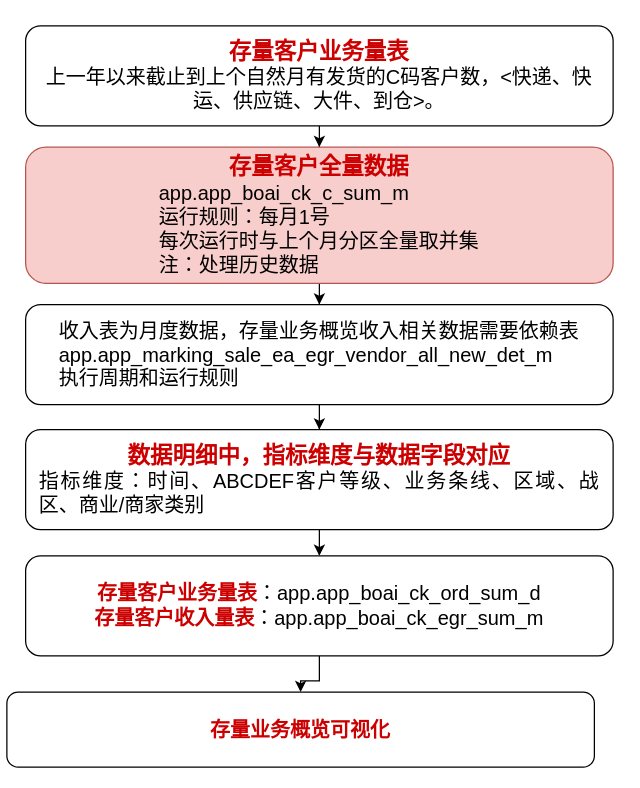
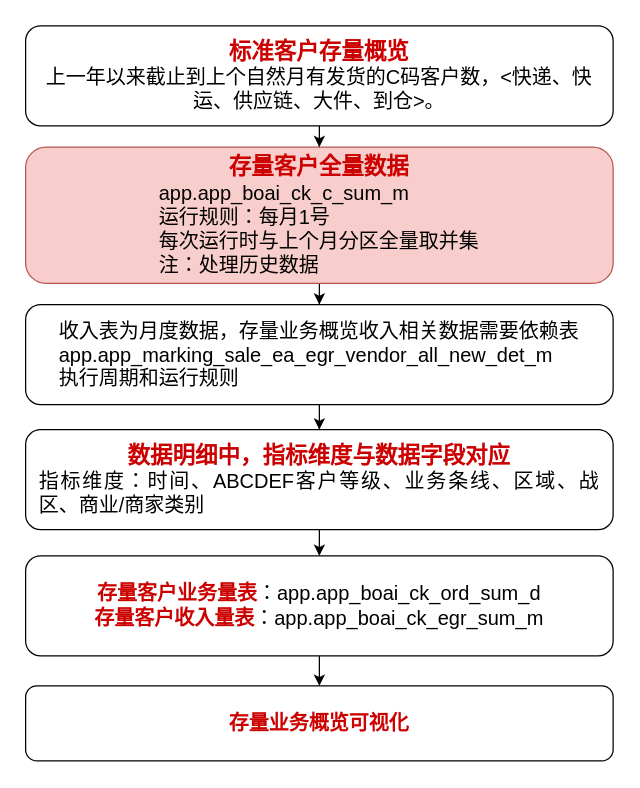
node "存量客户业务量表 上一年以来截止到上个自然月有发货的C码客户数，<快递、快运、供应链、大件、到仓>。": label "存量客户业务量表 上一年以来截止到上个自然月有发货的C码客户数，<快递、快运、供应链、大件、到仓>。" -> "标准客户存量概览 上一年以来截止到上个自然月有发货的C码客户数，<快递、快运、供应链、大件、到仓>。"
node "存量业务概览可视化": moved (301, 729) -> (319, 723)
